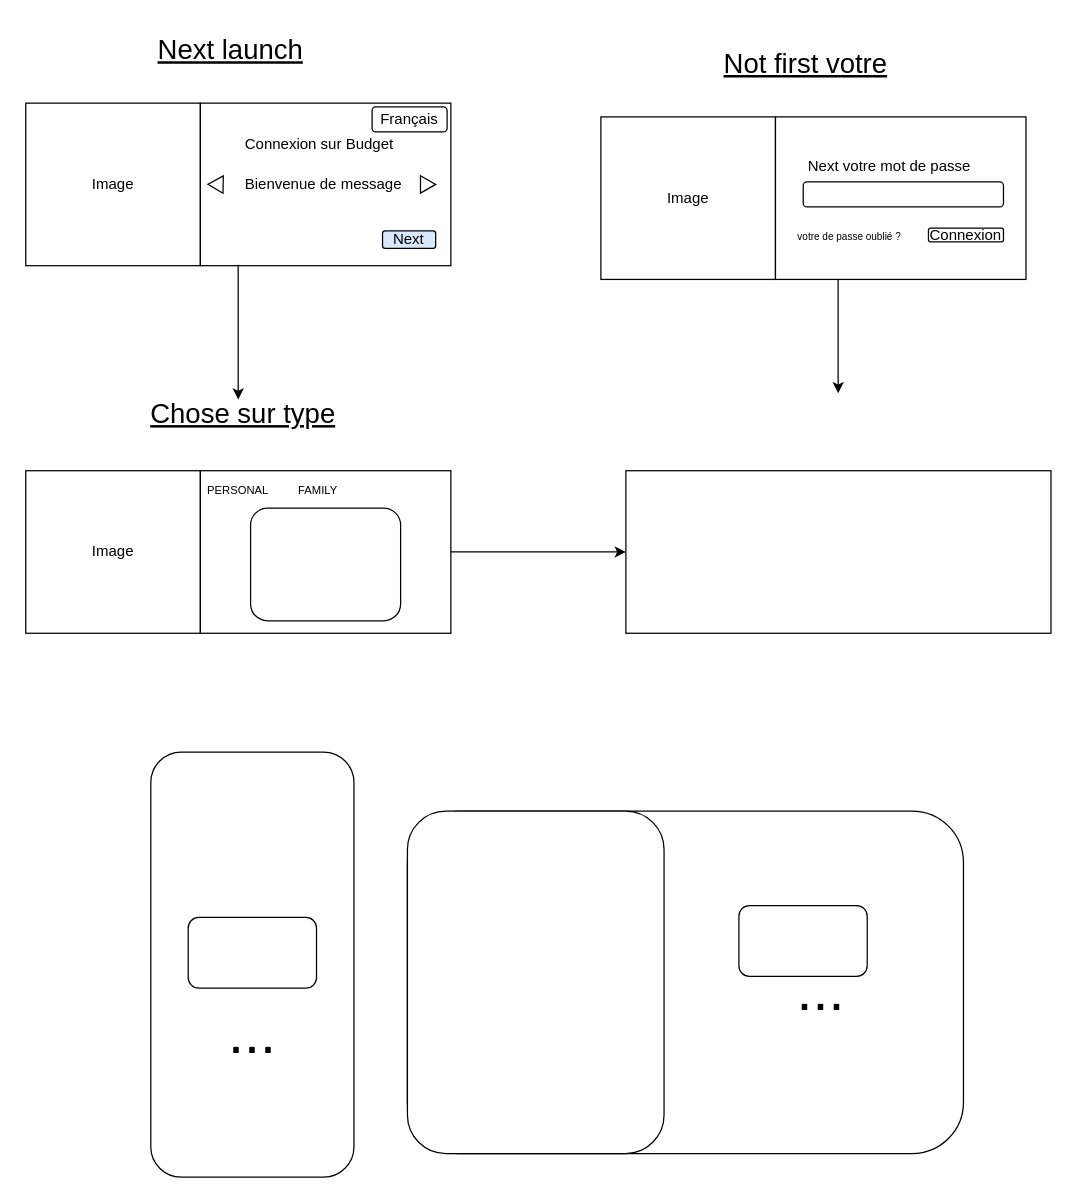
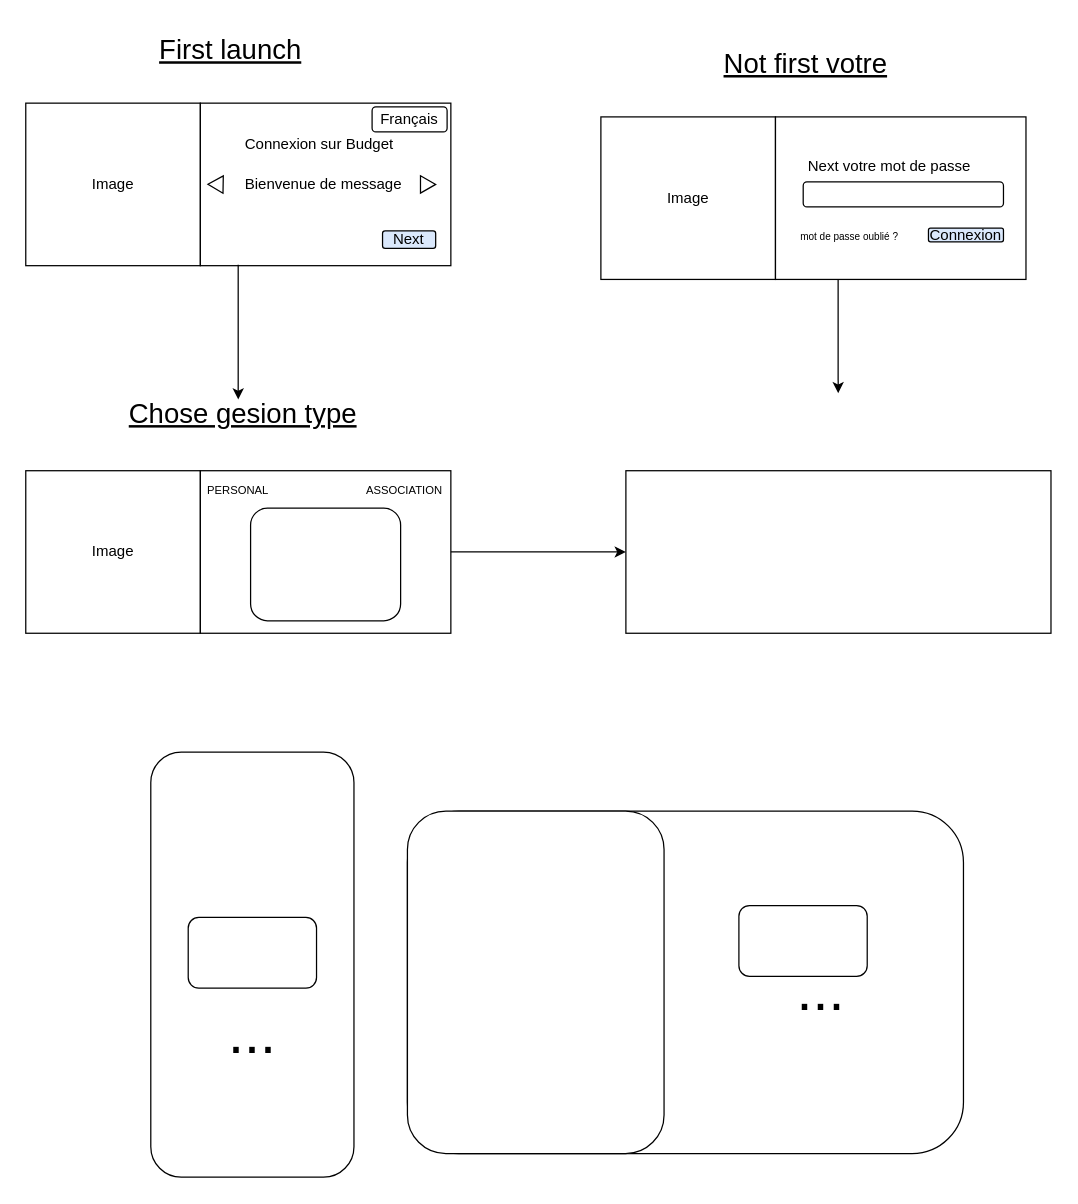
node "Next launch": label "Next launch" -> "First launch"
node "Connexion": fillcolor #ffffff -> #dae8fc
node "votre de passe oublié ?": label "votre de passe oublié ?" -> "mot de passe oublié ?"
node "Chose sur type": label "Chose sur type" -> "Chose gesion type"
node "FAMILY": removed
node "ASSOCIATION": added
